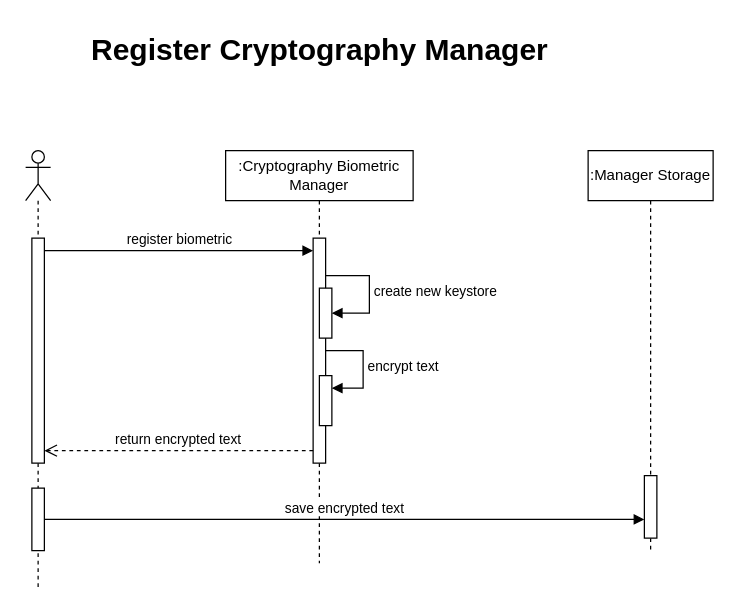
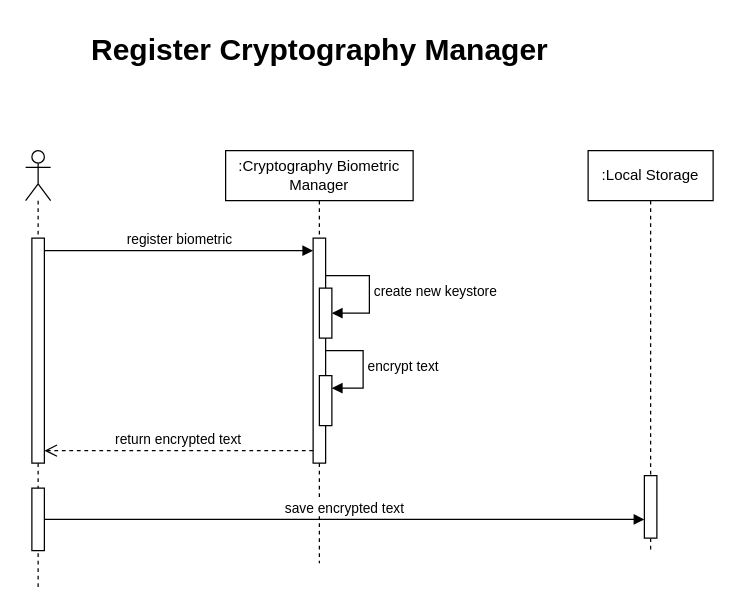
node ":Manager Storage": label ":Manager Storage" -> ":Local Storage"
